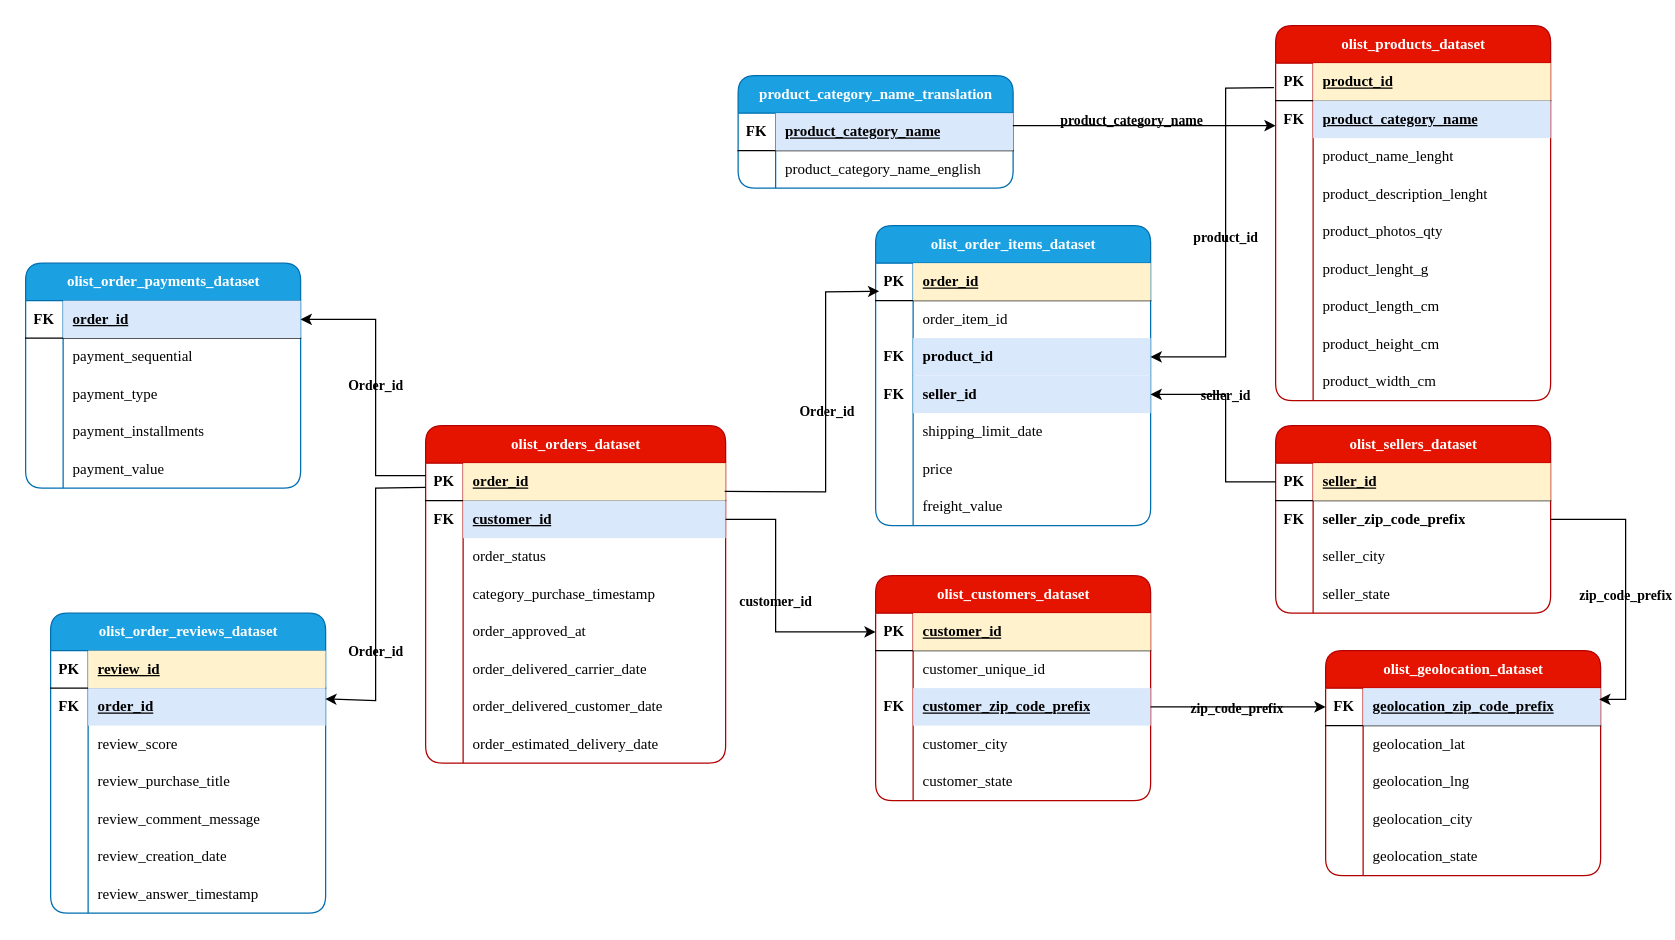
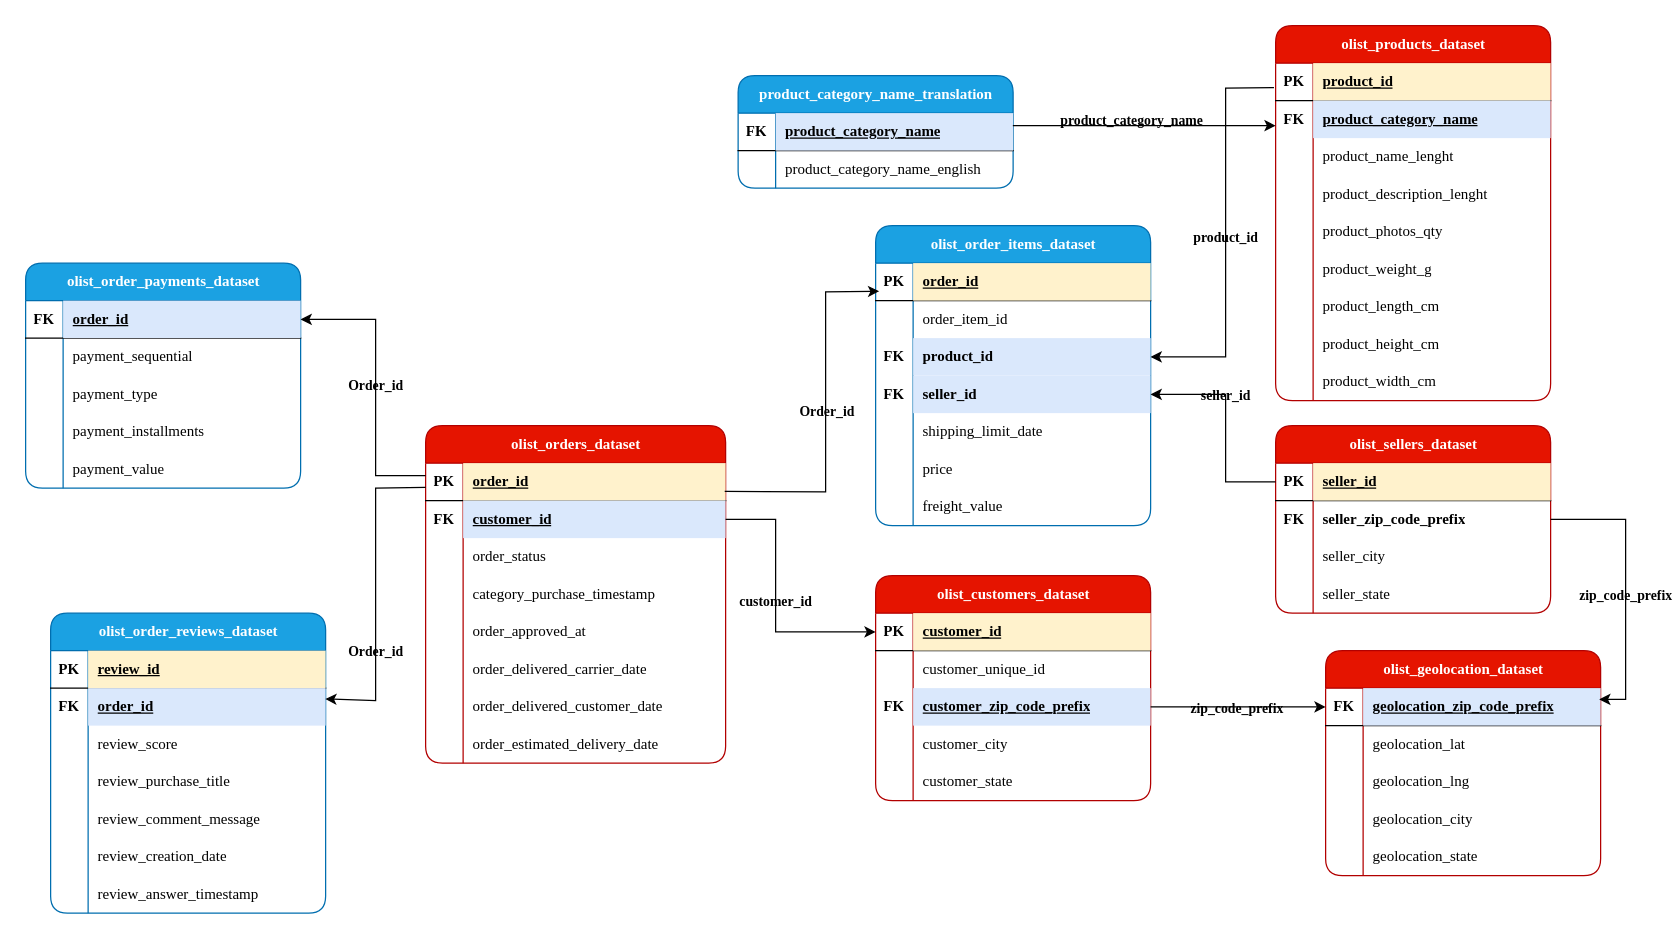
node "product_lenght_g": label "product_lenght_g" -> "product_weight_g"
